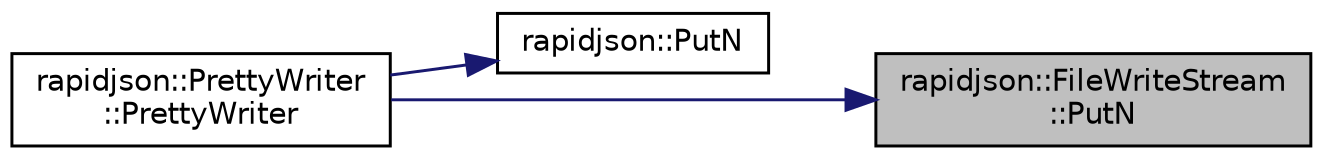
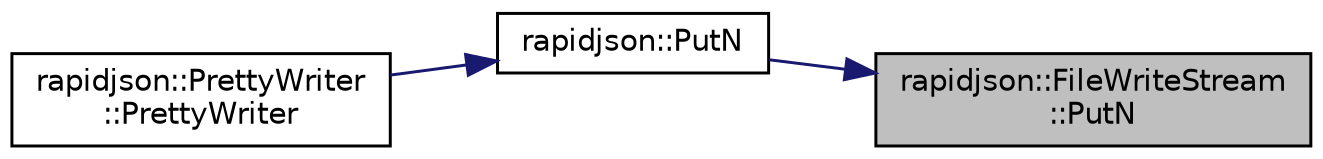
edge "rapidjson::PrettyWriter ::PrettyWriter" -> "rapidjson::FileWriteStream ::PutN": now "rapidjson::PutN" -> "rapidjson::FileWriteStream ::PutN"
